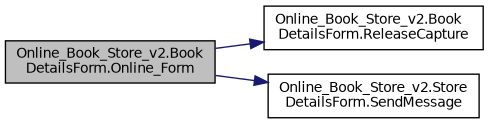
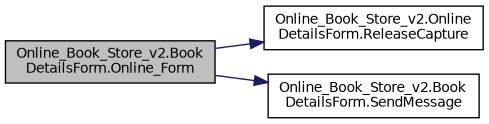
node "Online_Book_Store_v2.Book DetailsForm.ReleaseCapture": label "Online_Book_Store_v2.Book DetailsForm.ReleaseCapture" -> "Online_Book_Store_v2.Online DetailsForm.ReleaseCapture"
node "Online_Book_Store_v2.Store DetailsForm.SendMessage": label "Online_Book_Store_v2.Store DetailsForm.SendMessage" -> "Online_Book_Store_v2.Book DetailsForm.SendMessage"
